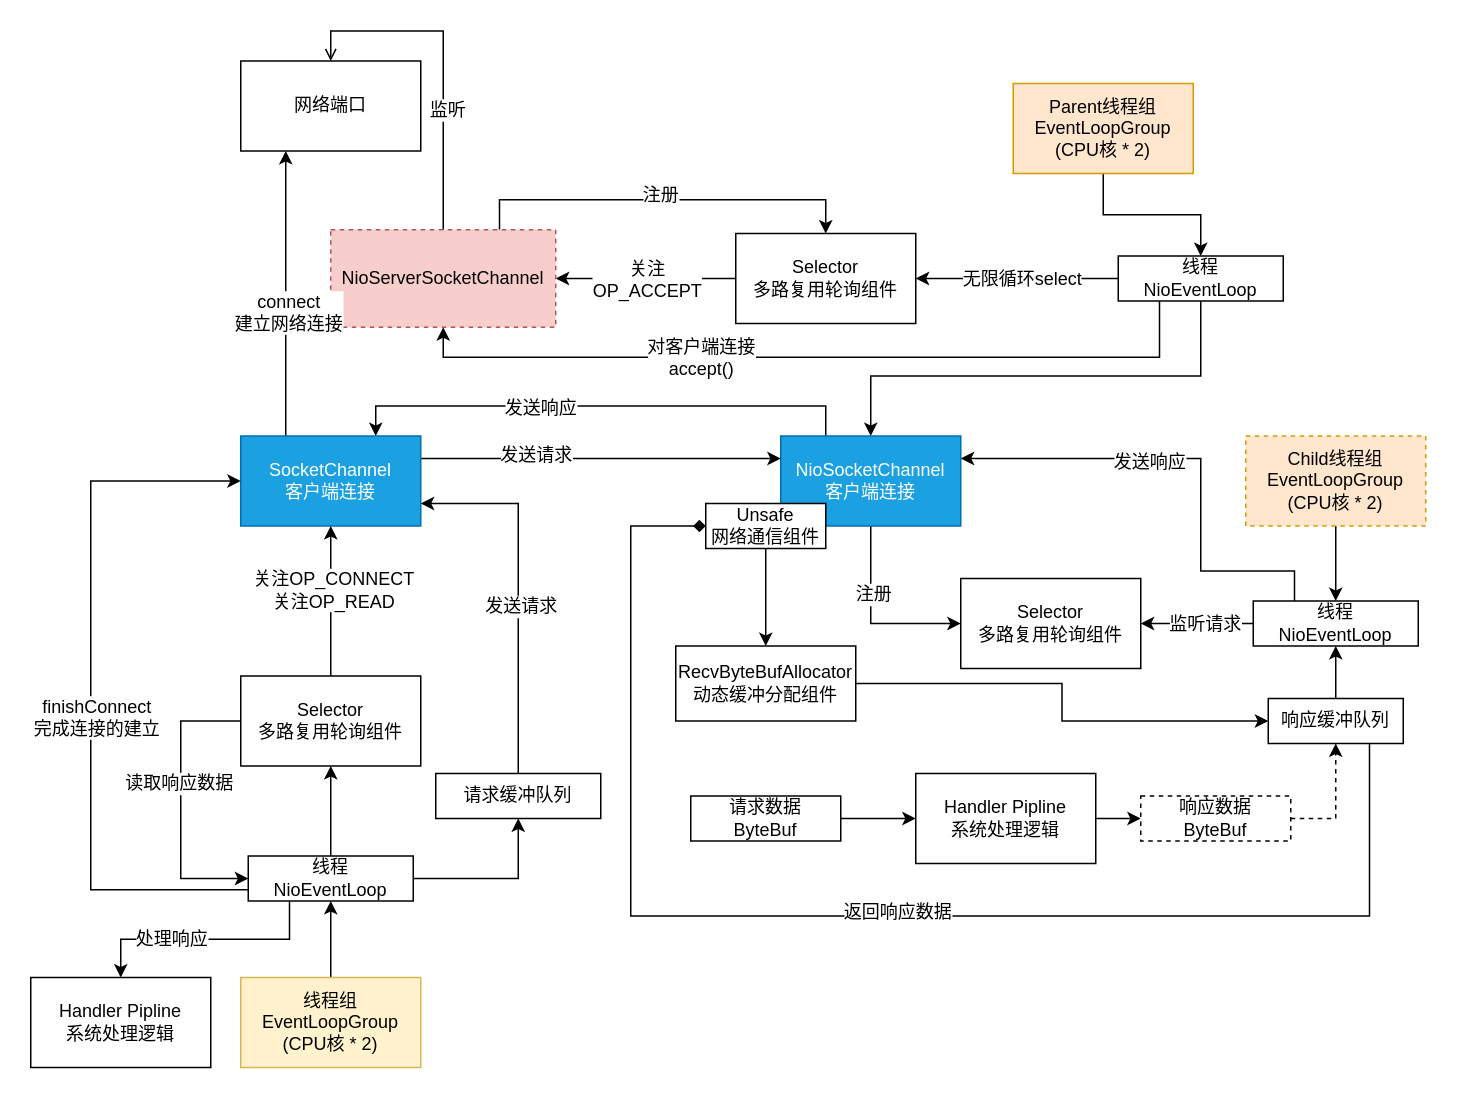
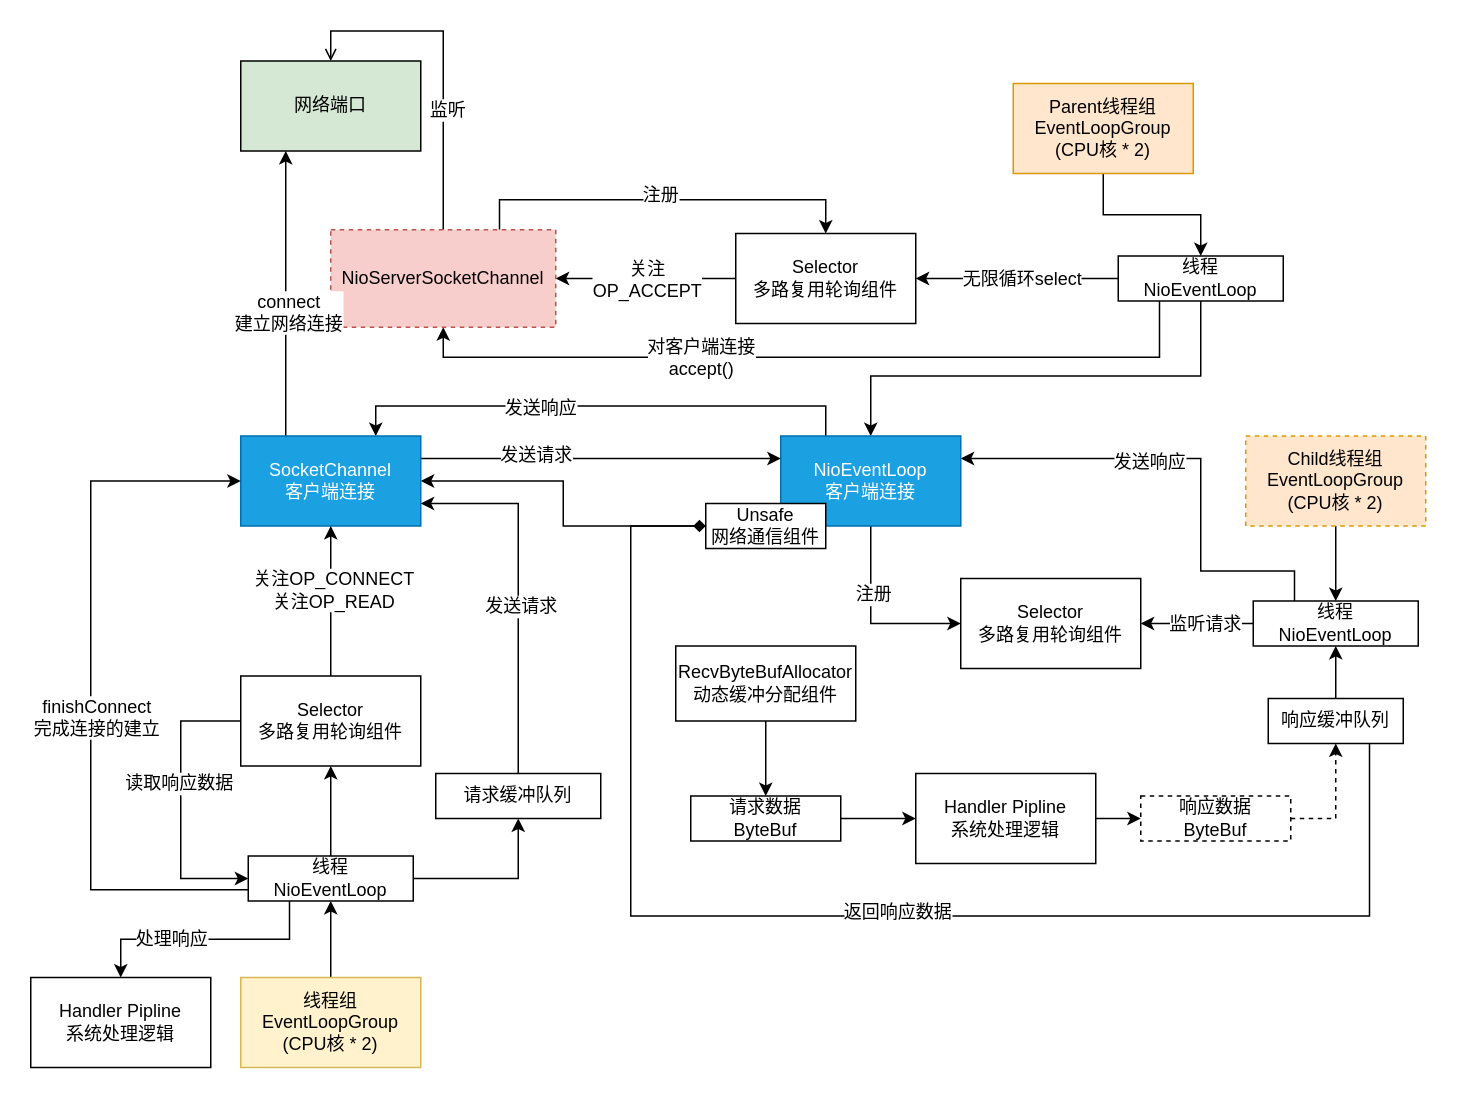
node "网络端口": fillcolor #ffffff -> #d5e8d4
node "NioSocketChannel 客户端连接": label "NioSocketChannel 客户端连接" -> "NioEventLoop 客户端连接"
edge "Unsafe 网络通信组件" -> "RecvByteBufAllocator 动态缓冲分配组件": now "Unsafe 网络通信组件" -> "SocketChannel 客户端连接"
edge "RecvByteBufAllocator 动态缓冲分配组件" -> "响应缓冲队列": now "RecvByteBufAllocator 动态缓冲分配组件" -> "请求数据 ByteBuf"
